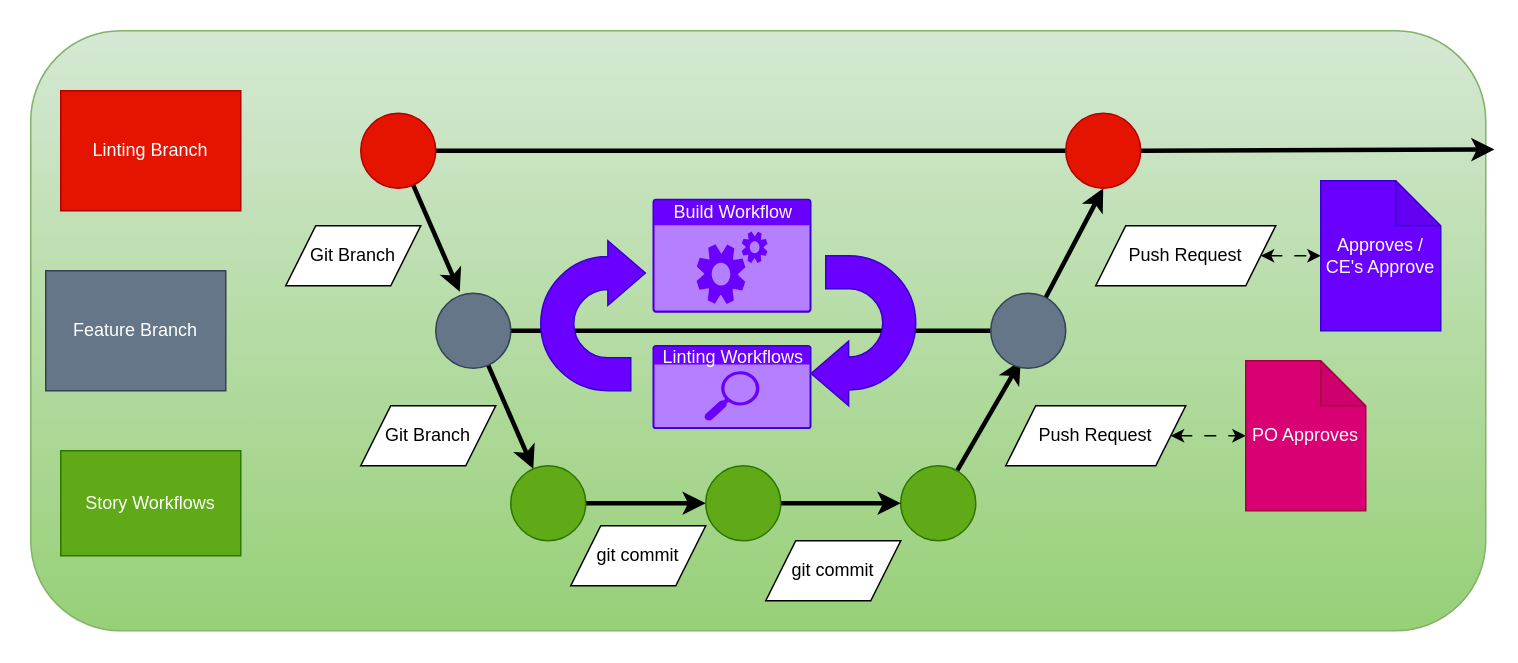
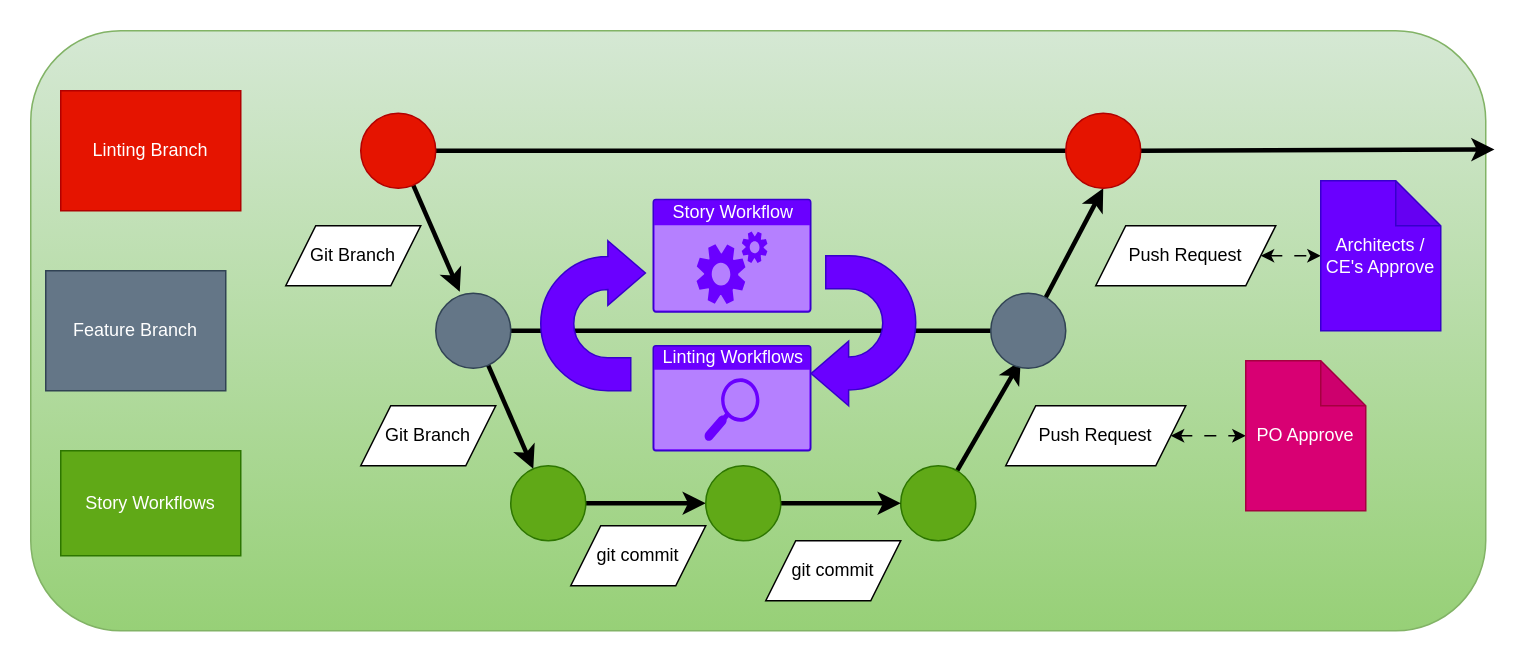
node "Build Workflow": label "Build Workflow" -> "Story Workflow"
node "Approves / CE's Approve": label "Approves / CE's Approve" -> "Architects / CE's Approve"
node "Linting Workflows": size 158x83 -> 158x105
node "PO Approves": label "PO Approves" -> "PO Approve"
